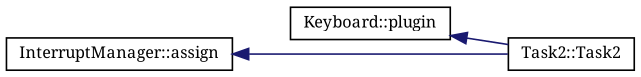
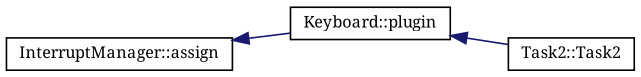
edge "Task2::Task2" -> "InterruptManager::assign": now "Keyboard::plugin" -> "InterruptManager::assign"
